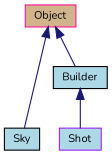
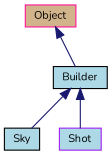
edge "Sky" -> "Object": now "Sky" -> "Builder"
